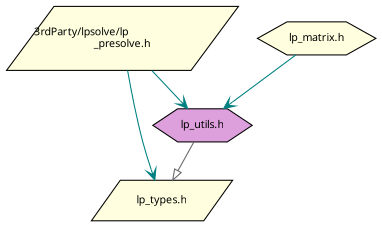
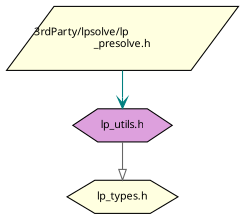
node "lp_matrix.h": removed
edge "3rdParty/lpsolve/lp _presolve.h" -> "lp_types.h": removed
node "lp_types.h": shape parallelogram -> hexagon
